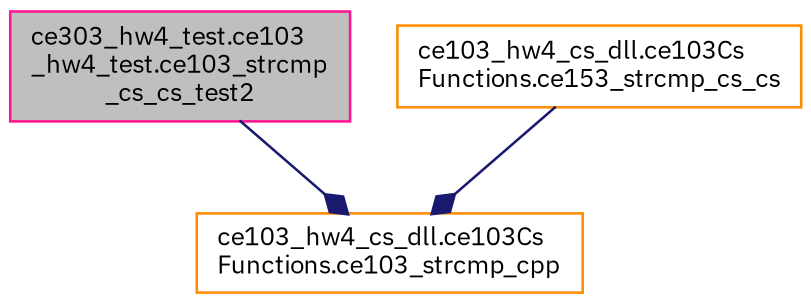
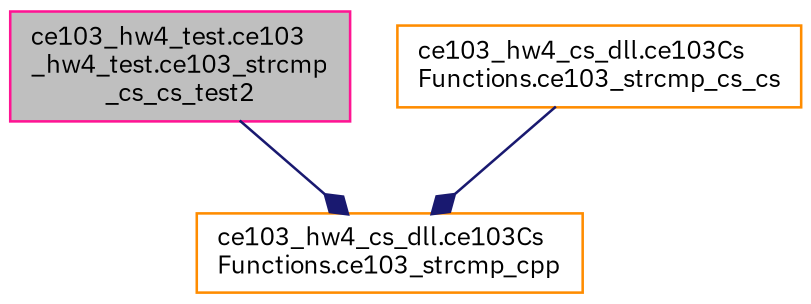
node "ce303_hw4_test.ce103 _hw4_test.ce103_strcmp _cs_cs_test2": label "ce303_hw4_test.ce103 _hw4_test.ce103_strcmp _cs_cs_test2" -> "ce103_hw4_test.ce103 _hw4_test.ce103_strcmp _cs_cs_test2"
node "ce103_hw4_cs_dll.ce103Cs Functions.ce153_strcmp_cs_cs": label "ce103_hw4_cs_dll.ce103Cs Functions.ce153_strcmp_cs_cs" -> "ce103_hw4_cs_dll.ce103Cs Functions.ce103_strcmp_cs_cs"
